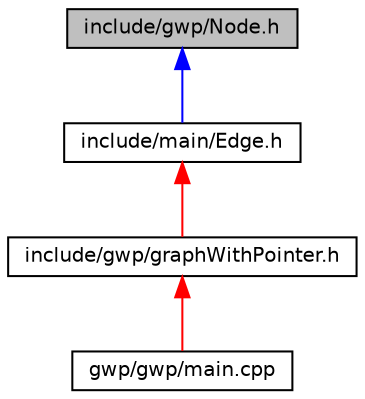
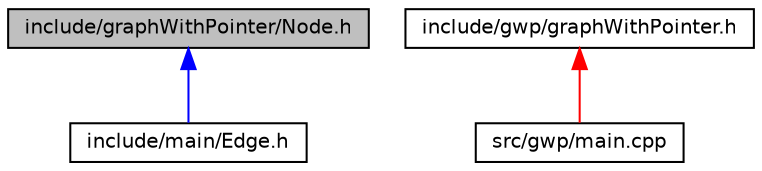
node "include/gwp/Node.h": label "include/gwp/Node.h" -> "include/graphWithPointer/Node.h"
edge "include/gwp/graphWithPointer.h" -> "include/main/Edge.h": removed
node "gwp/gwp/main.cpp": label "gwp/gwp/main.cpp" -> "src/gwp/main.cpp"
